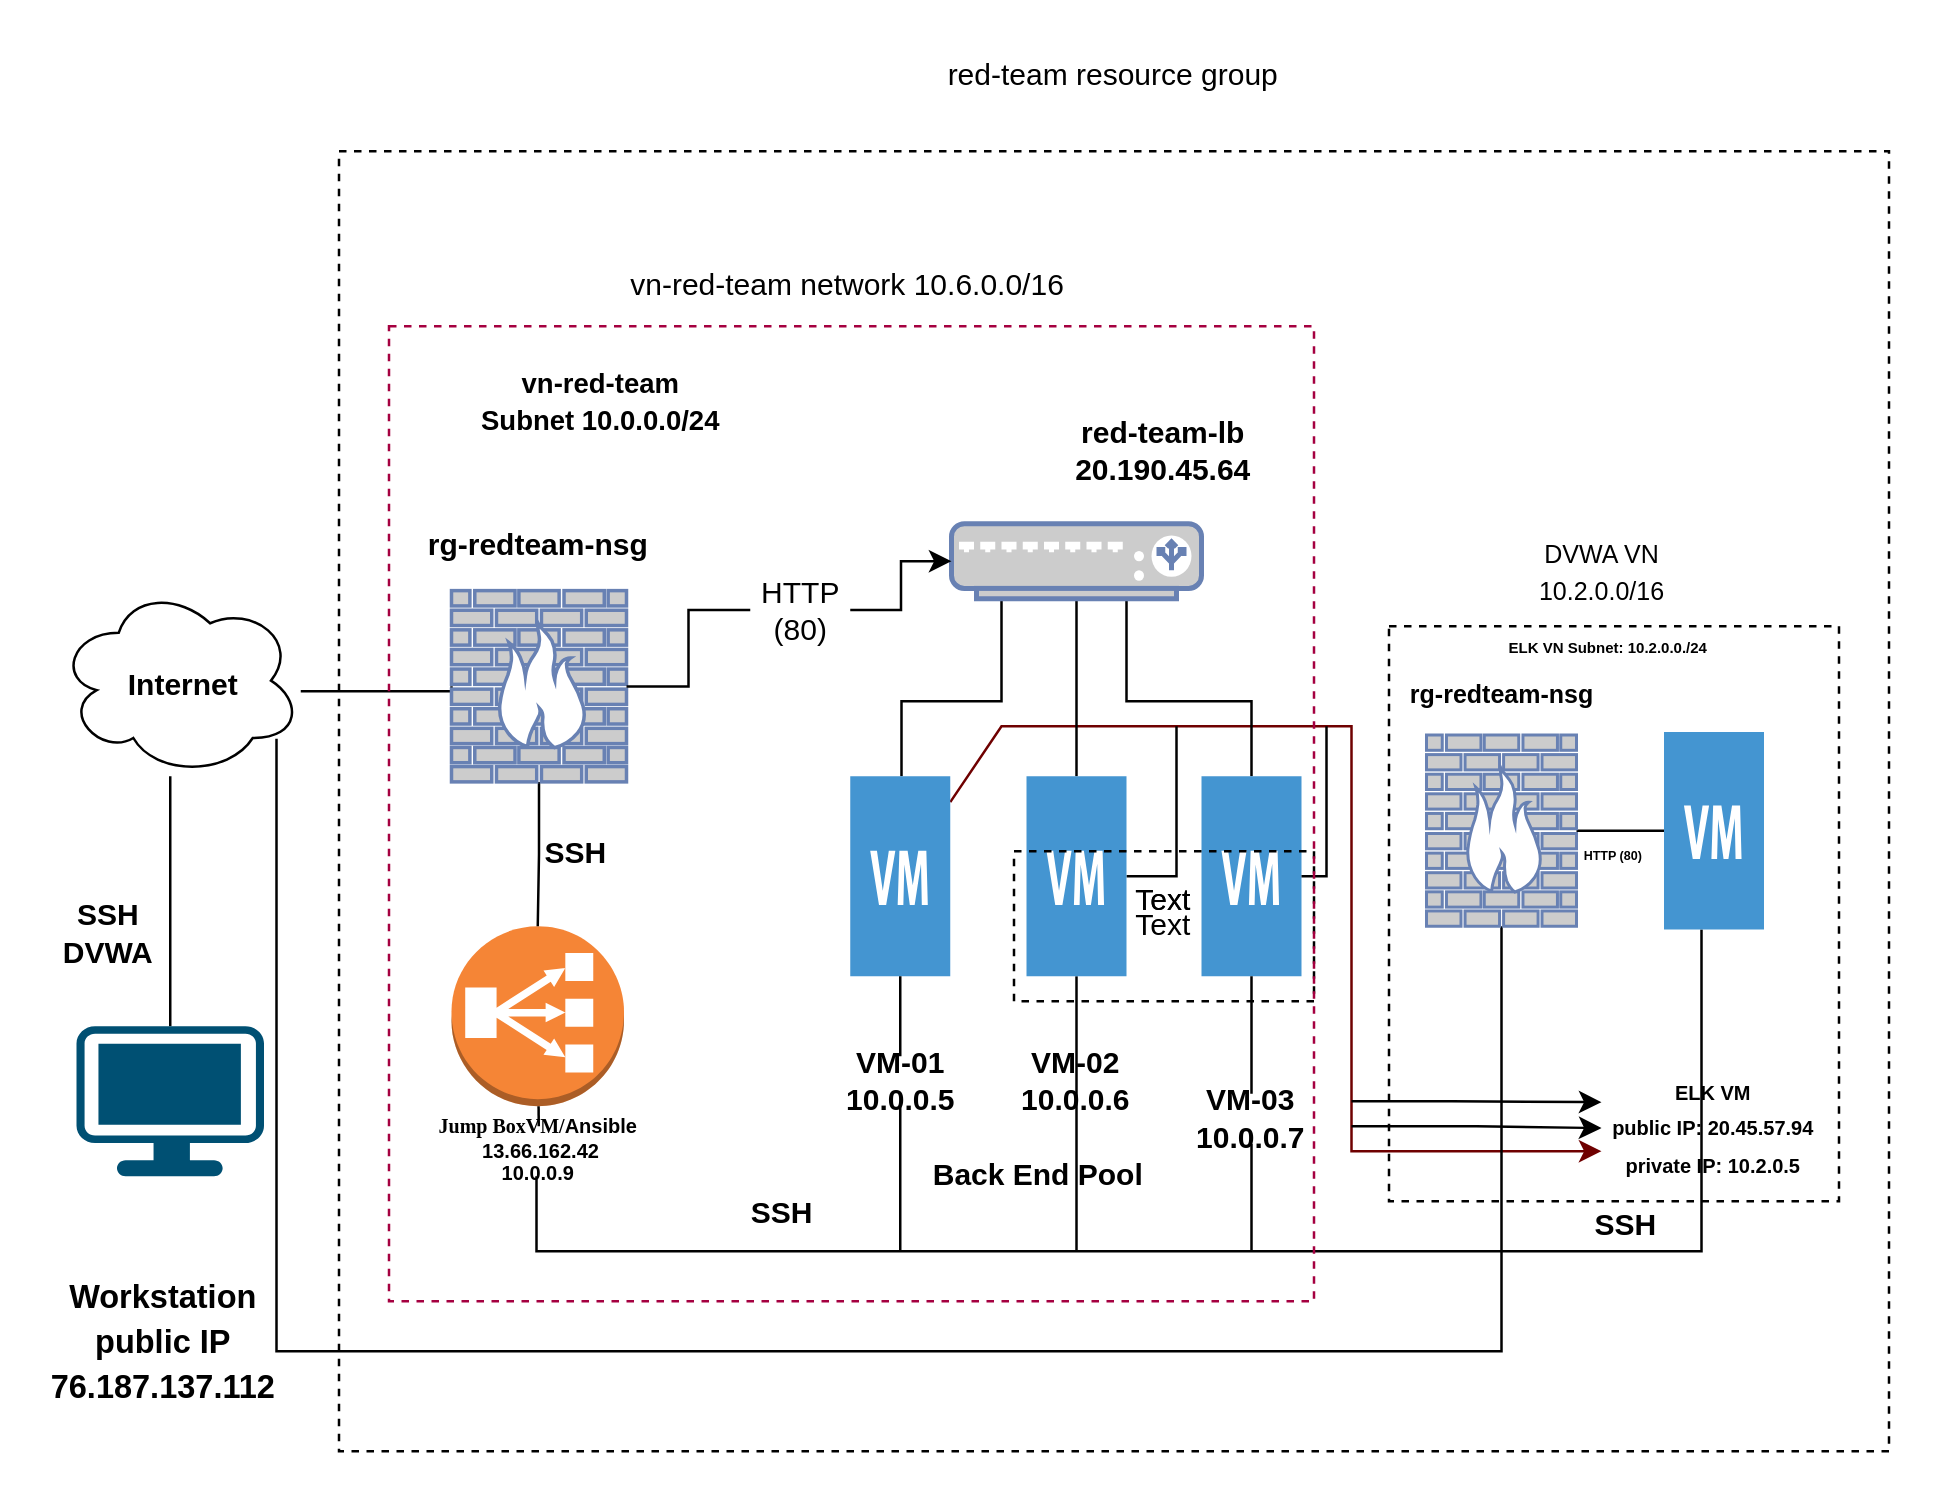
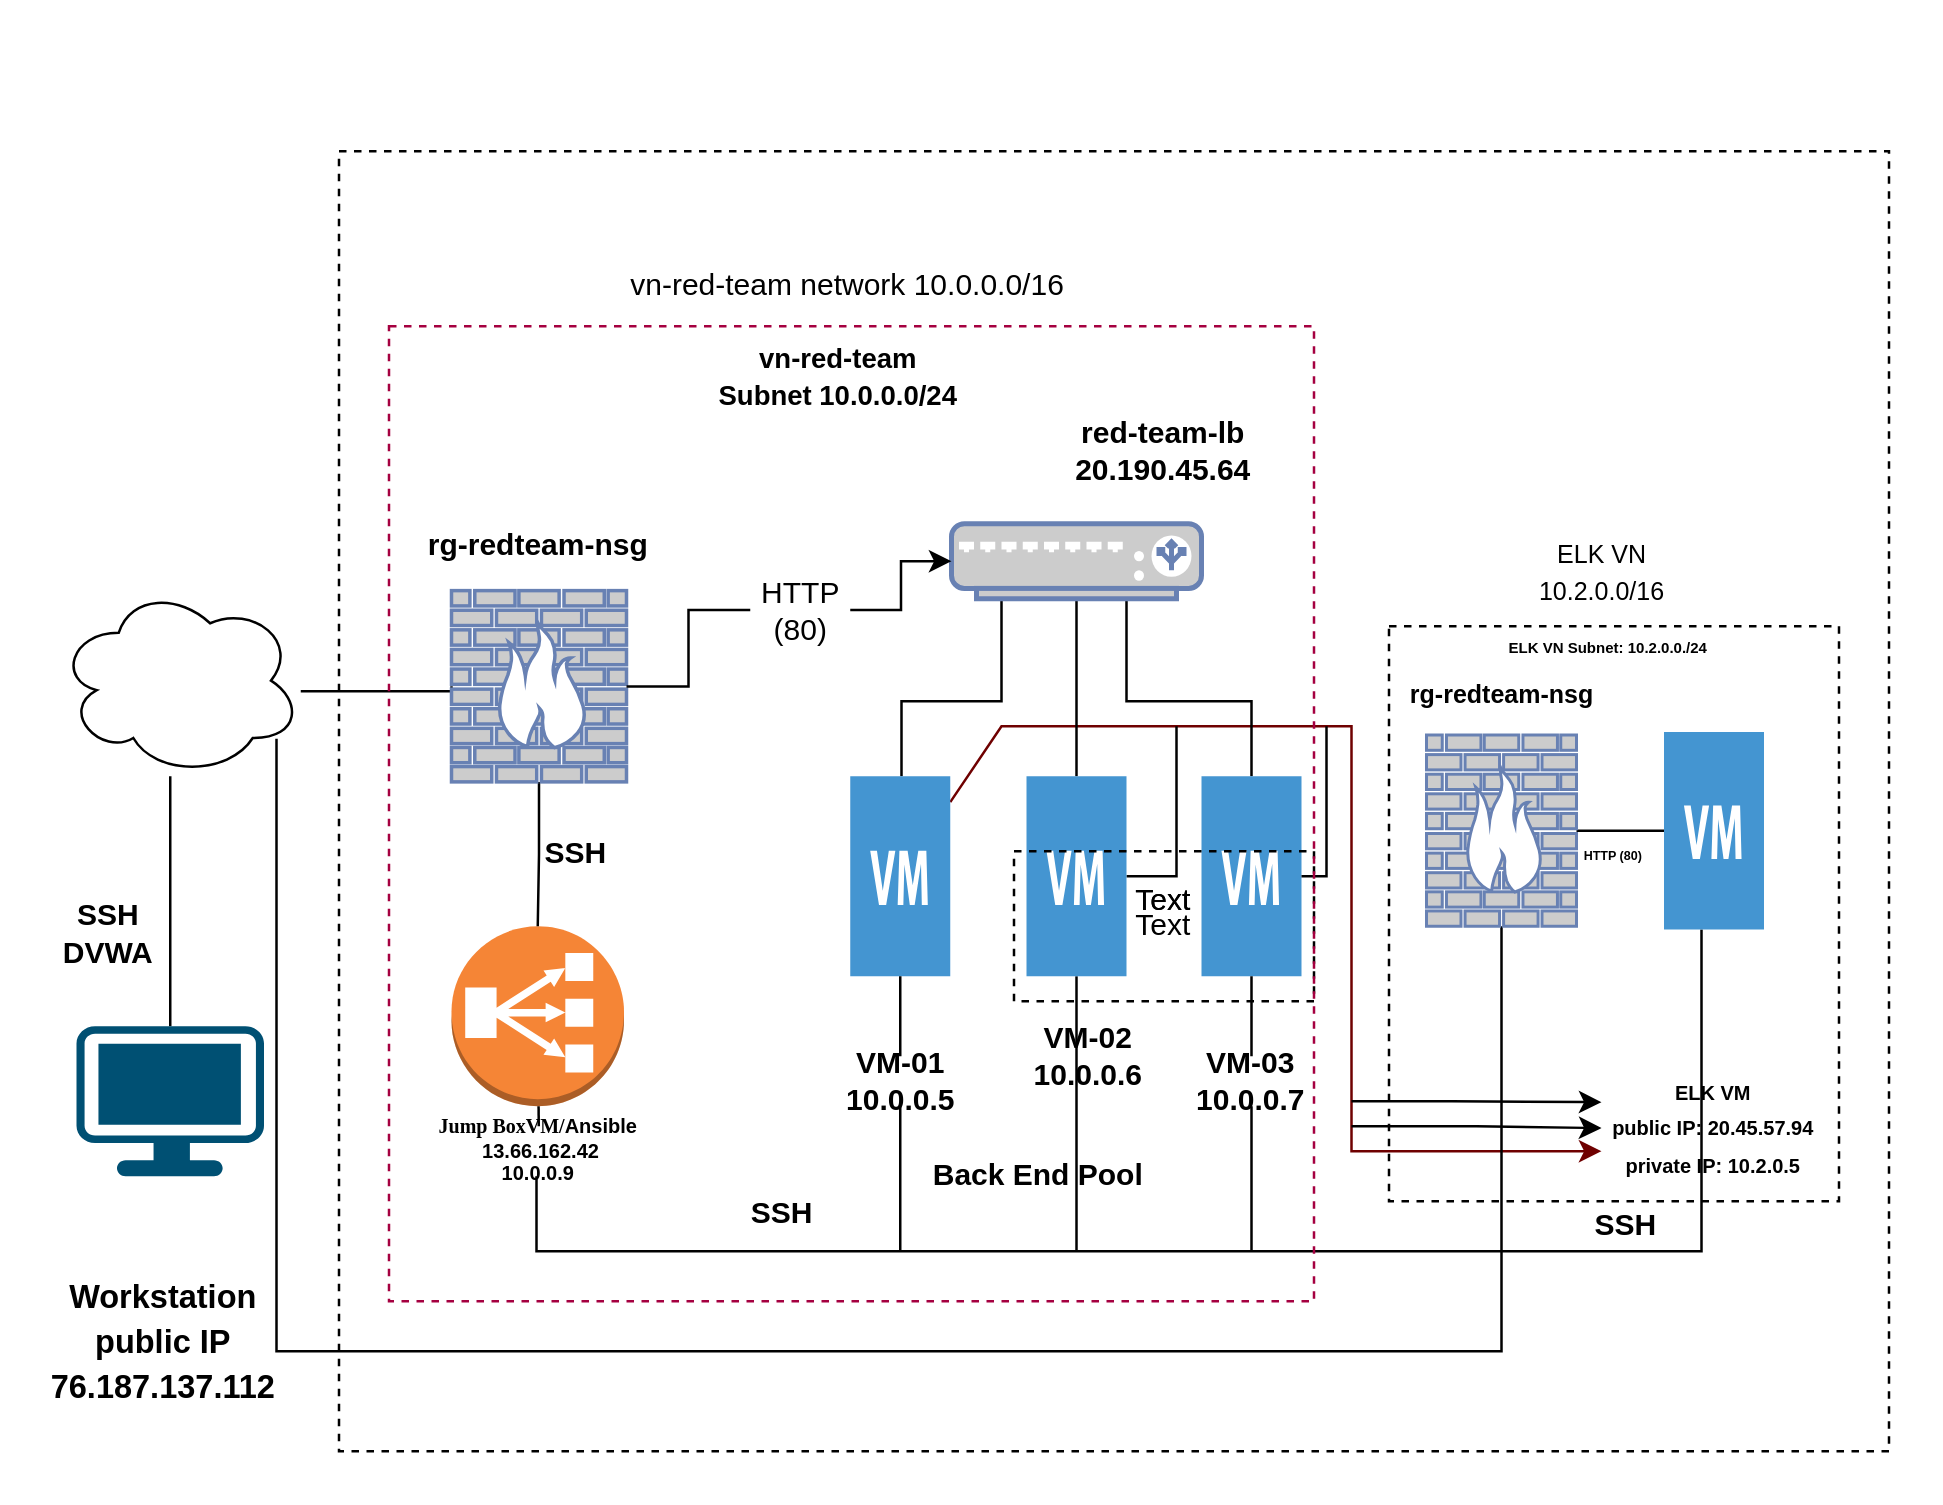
node "red-team resource group": removed
node "vn-red-team network 10.6.0.0/16": label "vn-red-team network 10.6.0.0/16" -> "vn-red-team network 10.0.0.0/16"
node "vn-red-team Subnet 10.0.0.0/24": moved (601, 401) -> (839, 376)
node "DVWA VN 10.2.0.0/16": label "DVWA VN 10.2.0.0/16" -> "ELK VN 10.2.0.0/16"
node "Internet": removed
node "VM-02 10.0.0.6": moved (1076, 1081) -> (1089, 1056)
node "VM-03 10.0.0.7": moved (1251, 1119) -> (1251, 1081)
